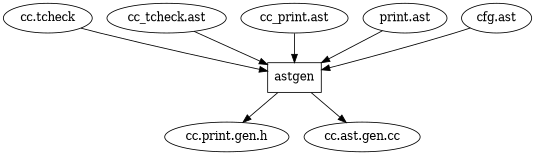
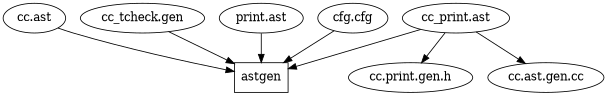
node "cc.tcheck": label "cc.tcheck" -> "cc.ast"
node "cc_tcheck.ast": label "cc_tcheck.ast" -> "cc_tcheck.gen"
node "cfg.ast": label "cfg.ast" -> "cfg.cfg"
edge "astgen" -> "cc.print.gen.h": now "cc_print.ast" -> "cc.print.gen.h"
edge "astgen" -> "cc.ast.gen.cc": now "cc_print.ast" -> "cc.ast.gen.cc"
